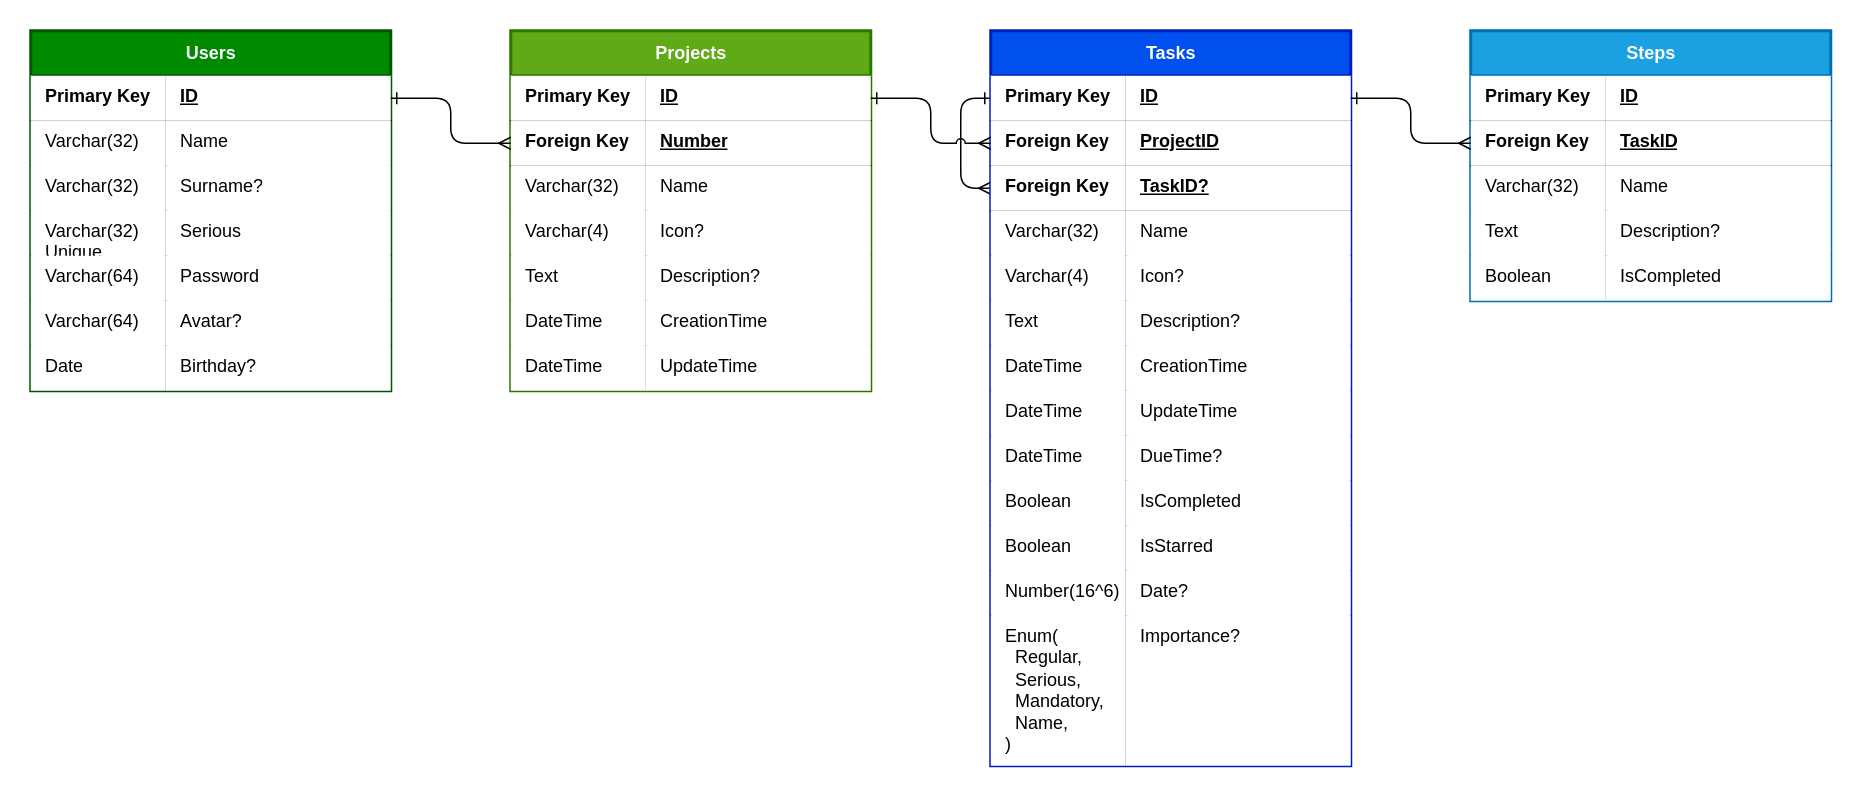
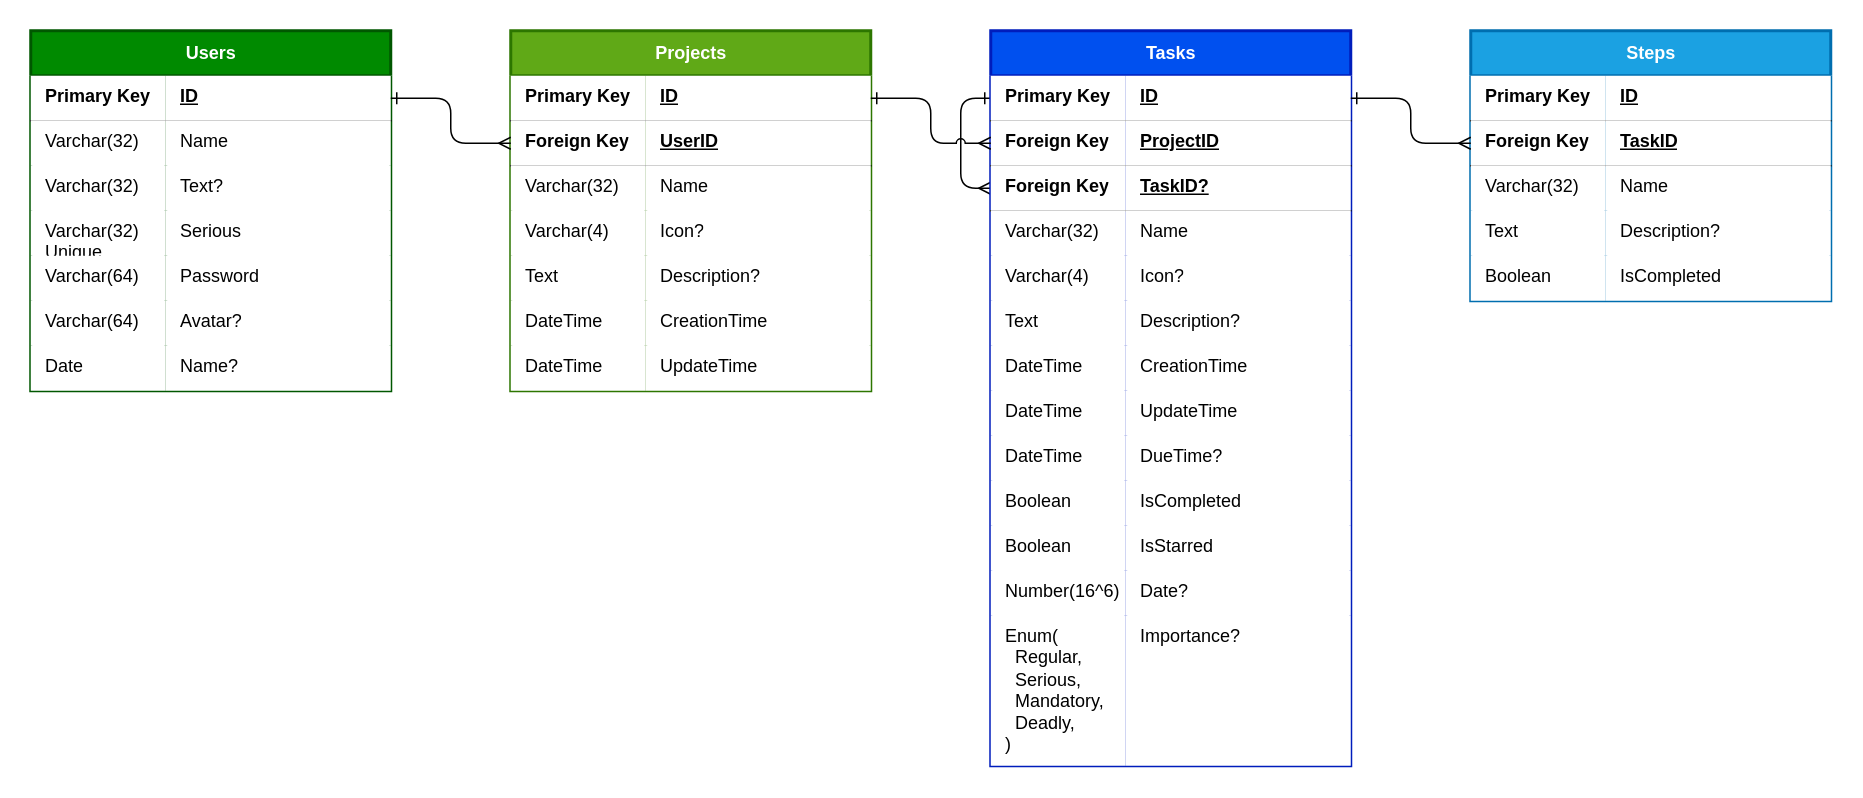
node "Number": label "Number" -> "UserID"
node "Surname?": label "Surname?" -> "Text?"
node "Birthday?": label "Birthday?" -> "Name?"
node "Enum( Regular, Serious, Mandatory, Name, )": label "Enum( Regular, Serious, Mandatory, Name, )" -> "Enum( Regular, Serious, Mandatory, Deadly, )"
